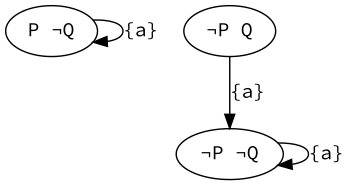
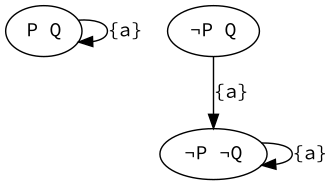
node "P Q": added
node "P ¬Q": removed
